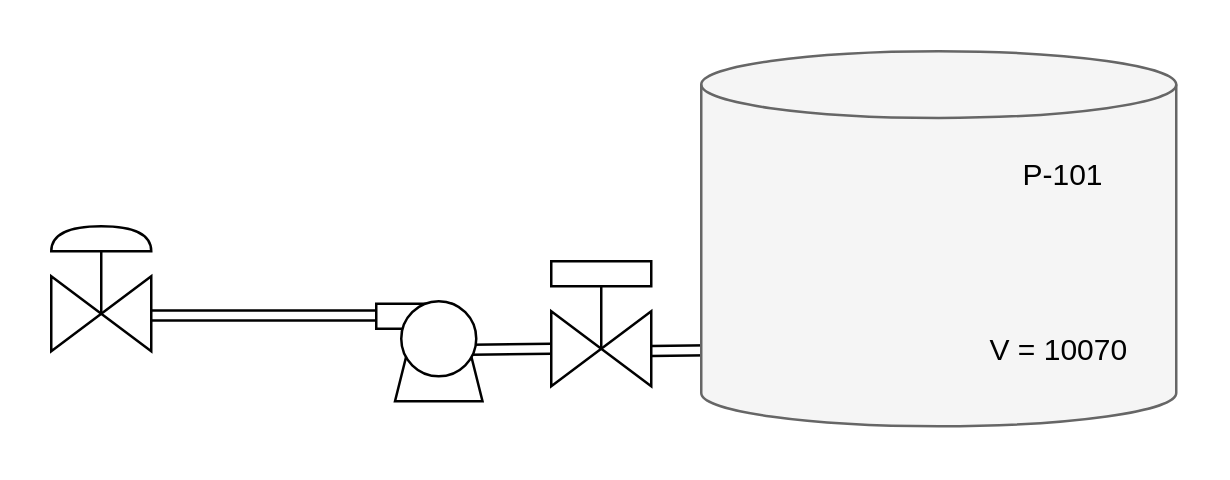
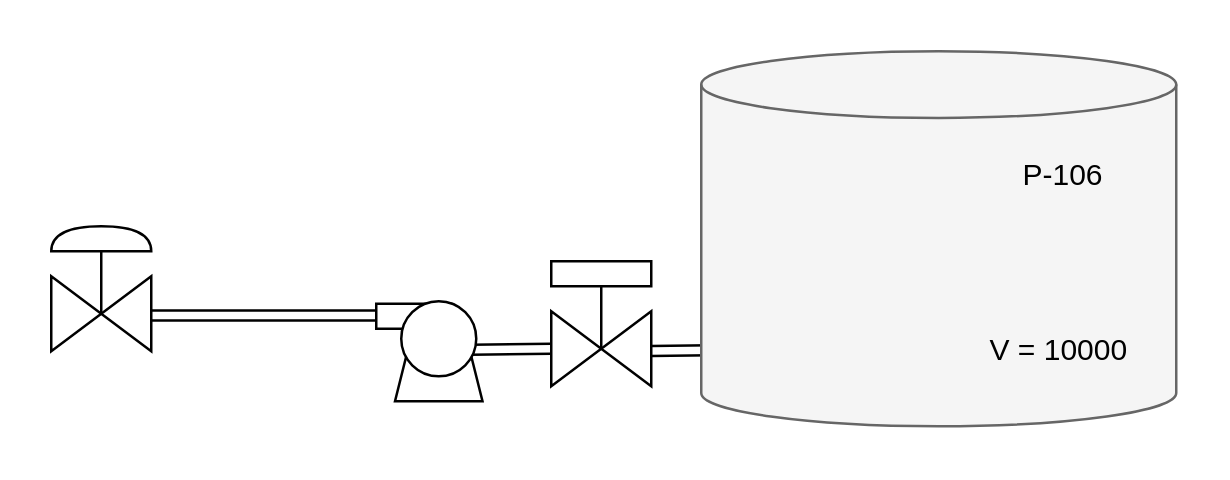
node "Р-101": label "Р-101" -> "Р-106"
node "V = 10070": label "V = 10070" -> "V = 10000"
